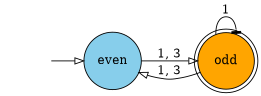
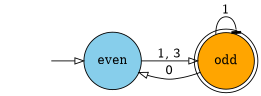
edge "odd" -> "even": label "1, 3" -> "0"
